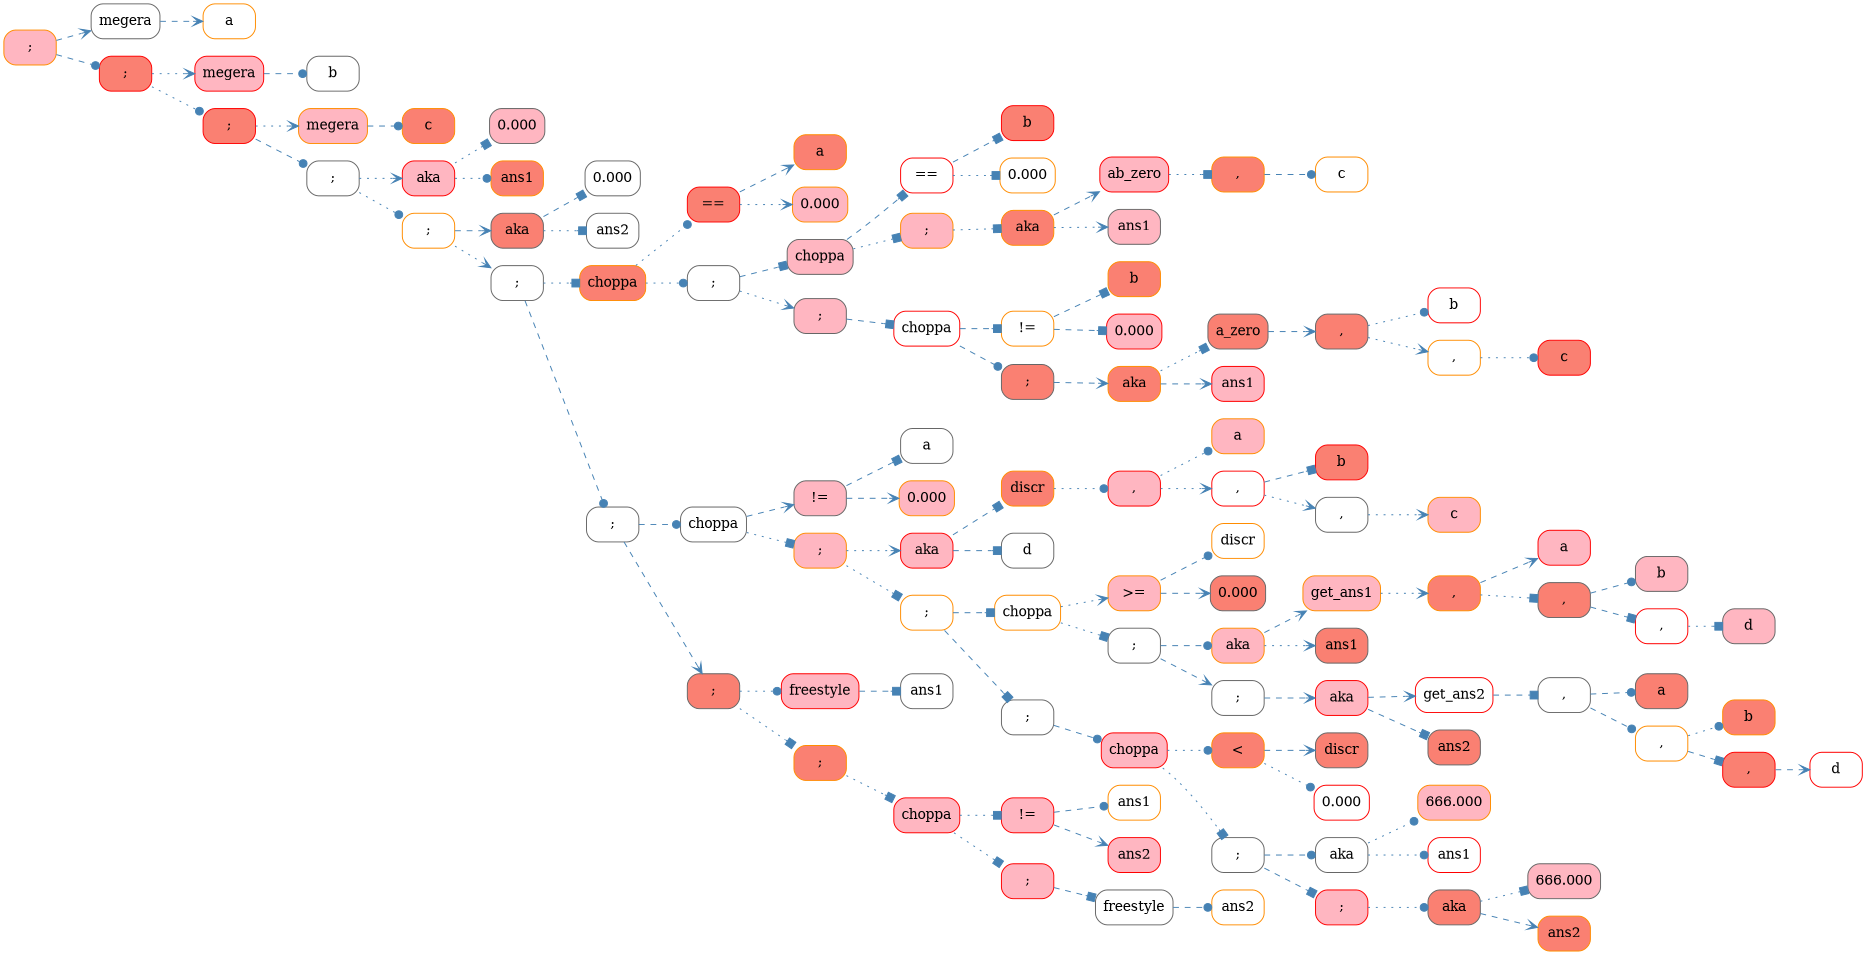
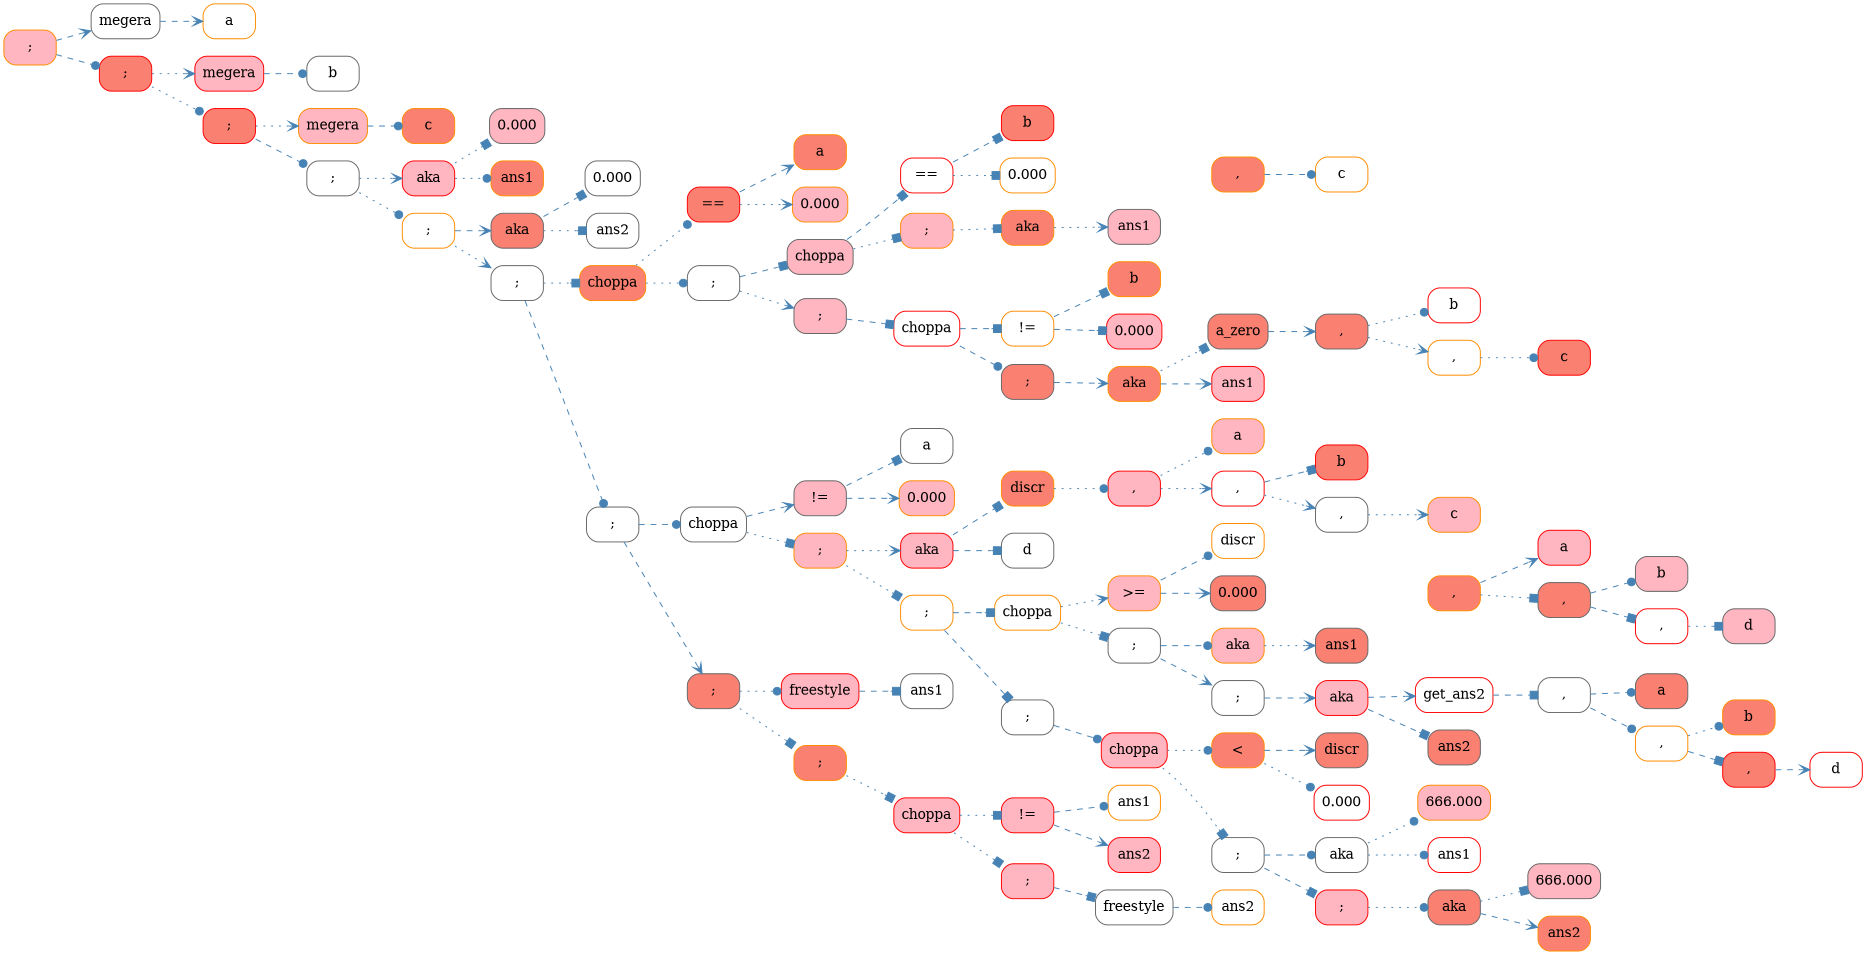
node "ab_zero": removed
node "get_ans1": removed
